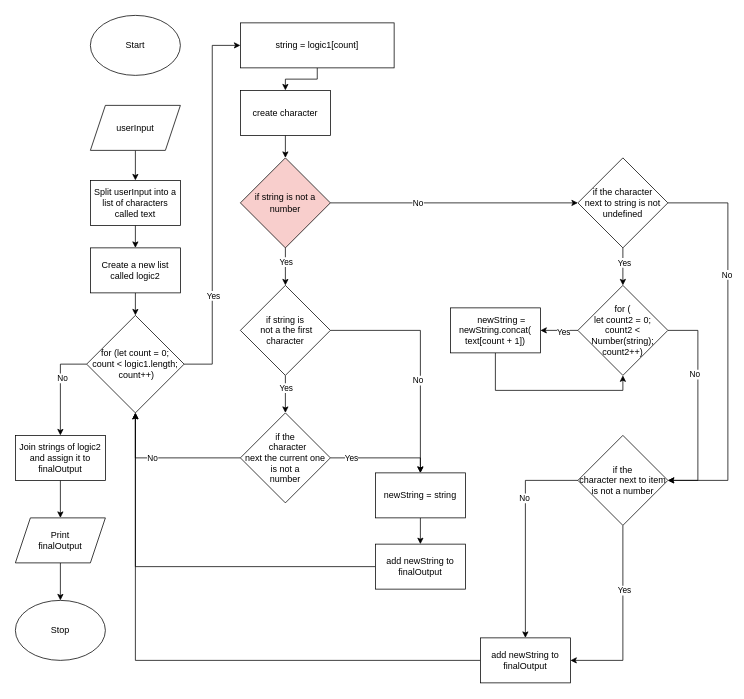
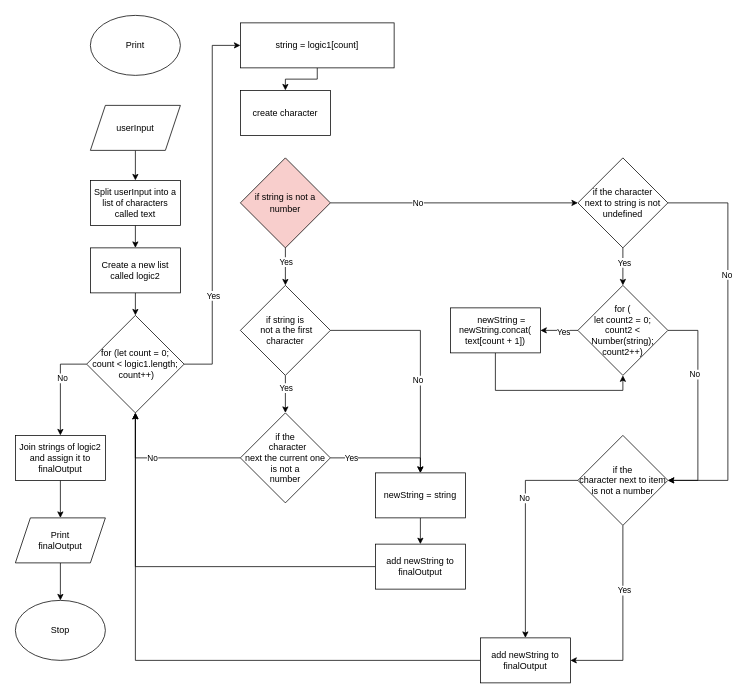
node "Start": label "Start" -> "Print"
edge "create character" -> "if string is not a number": removed
